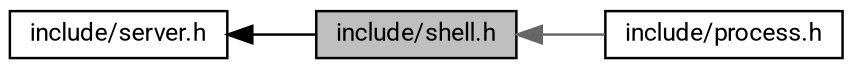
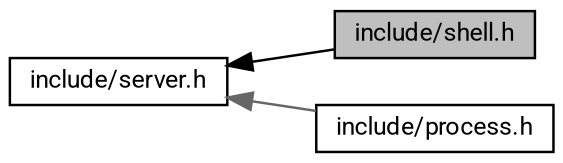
edge "include/process.h" -> "include/shell.h": now "include/process.h" -> "include/server.h"
